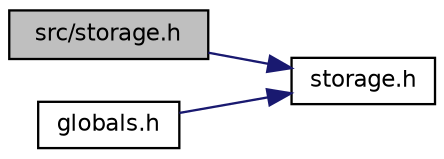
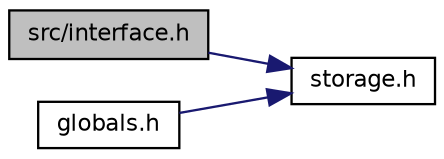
node "src/storage.h": label "src/storage.h" -> "src/interface.h"
